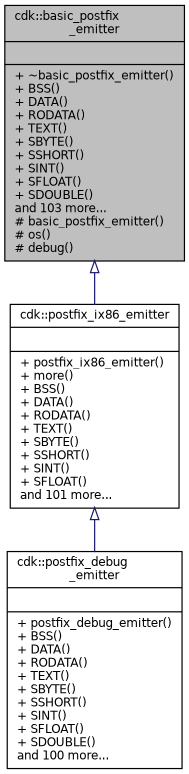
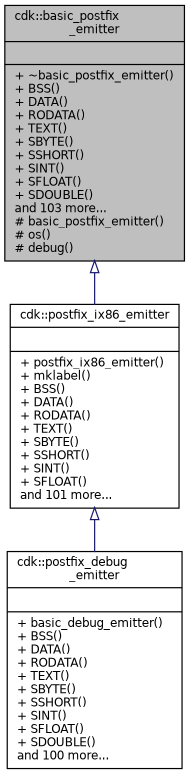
node "cdk::postfix_ix86_emitter": text "+ more()" -> "+ mklabel()"
node "cdk::postfix_debug": text "+ postfix_debug_emitter()" -> "+ basic_debug_emitter()"
